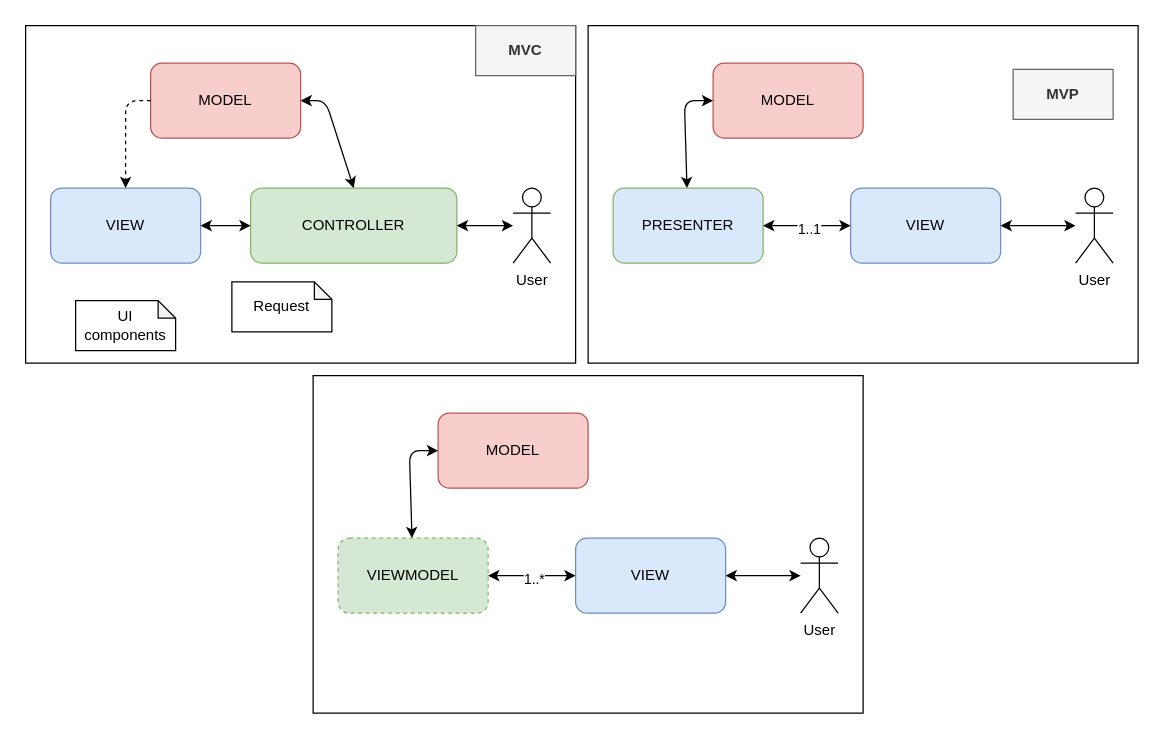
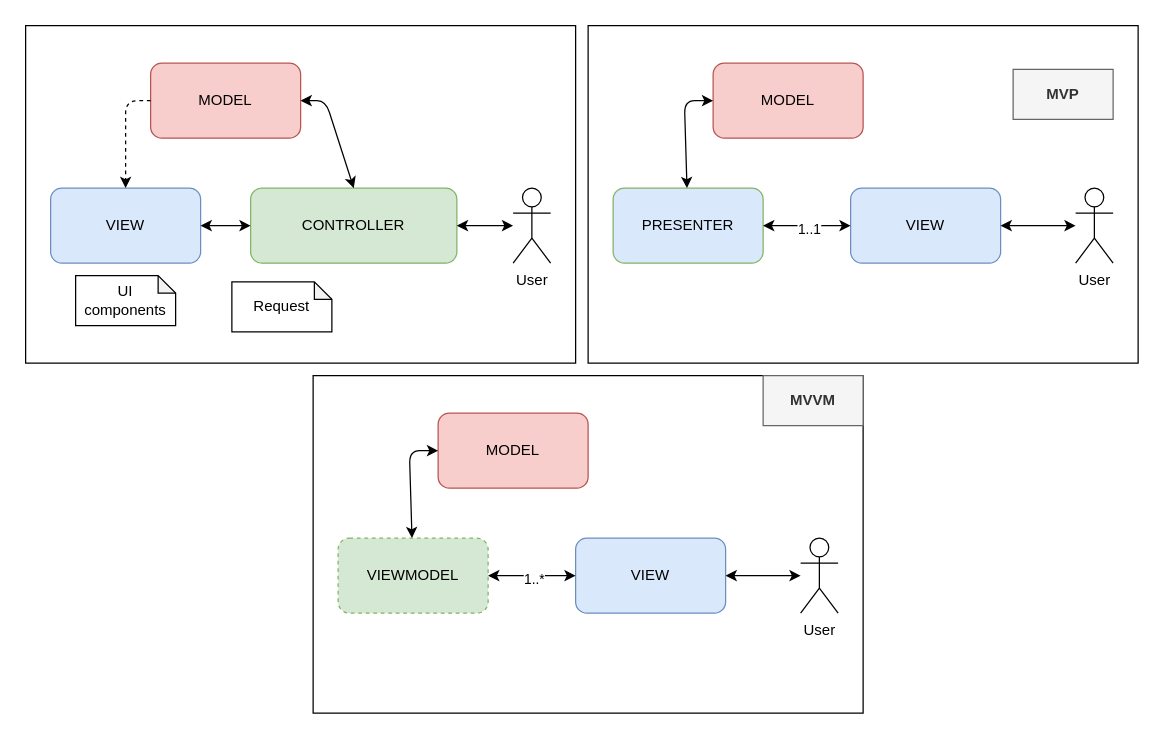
node "MVC": removed
node "UI components": moved (126, 326) -> (126, 301)
node "MVVM": added
